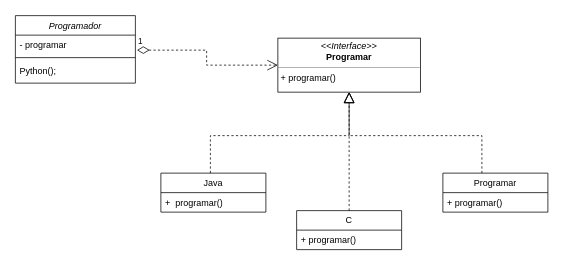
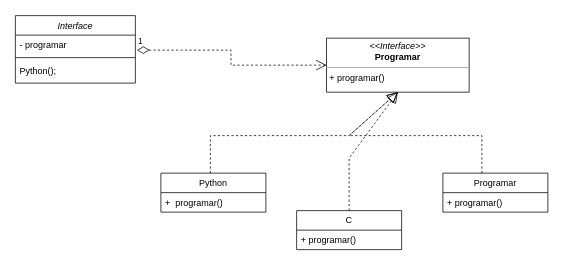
node "Programador": label "Programador" -> "Interface"
node "<<Interface>> Programar + programar()": moved (349, 65) -> (398, 65)
node "Java": label "Java" -> "Python"
